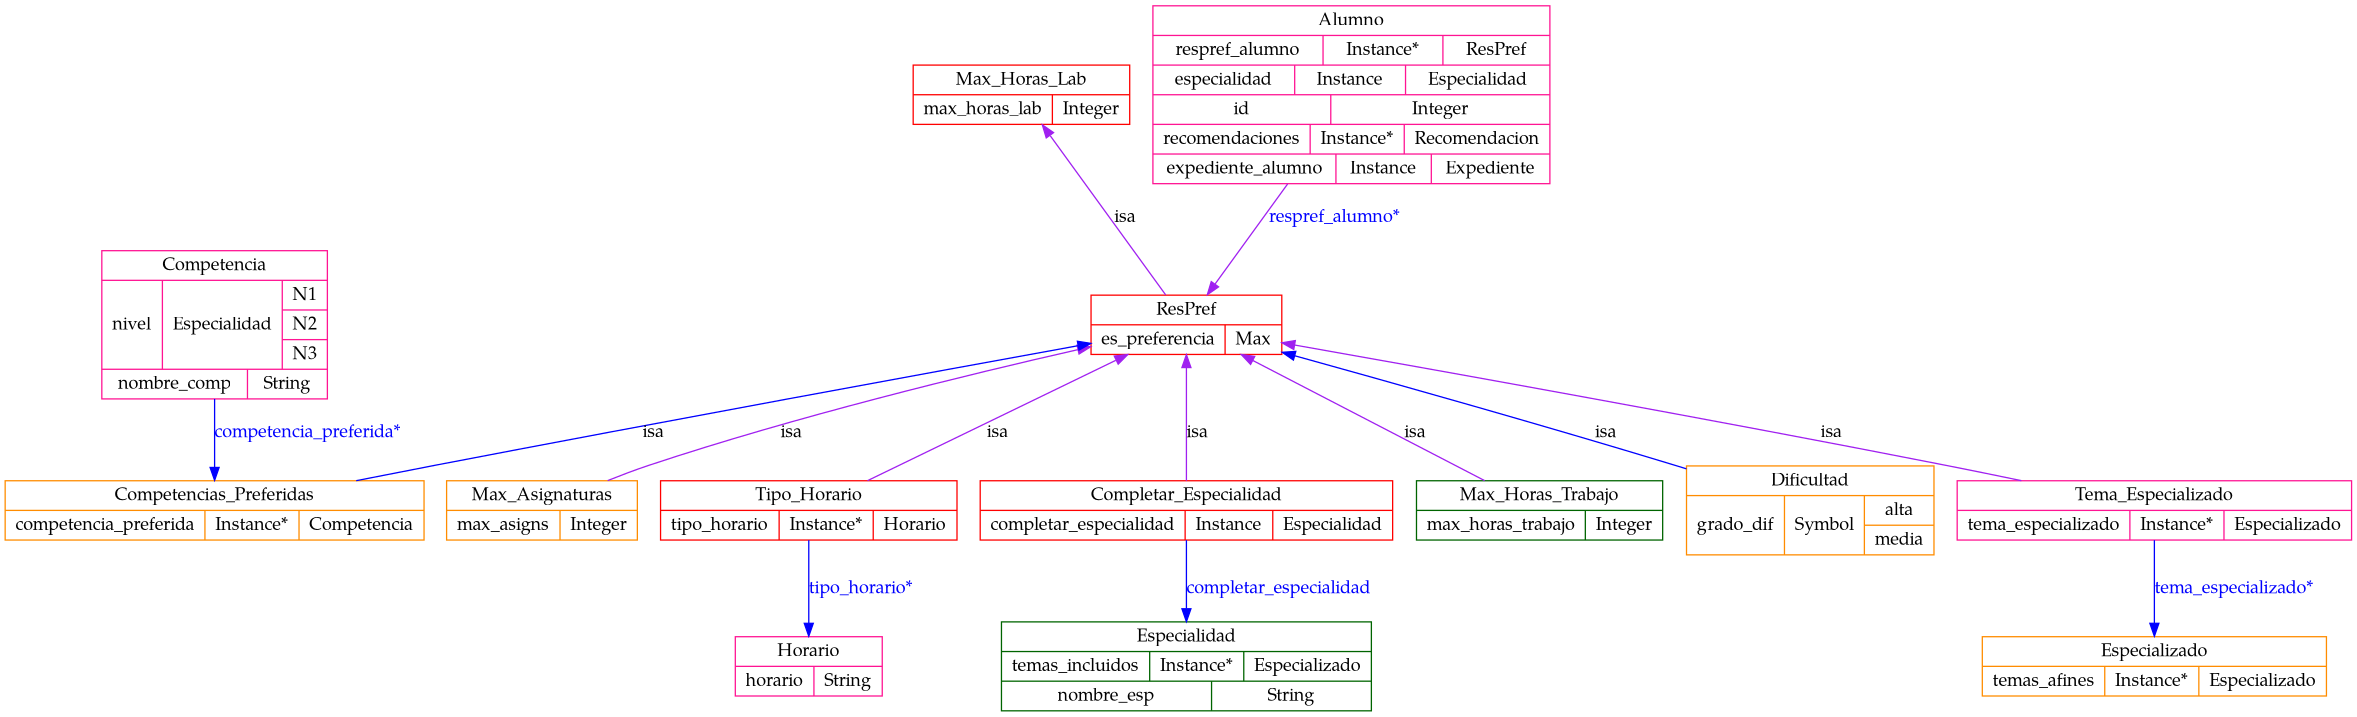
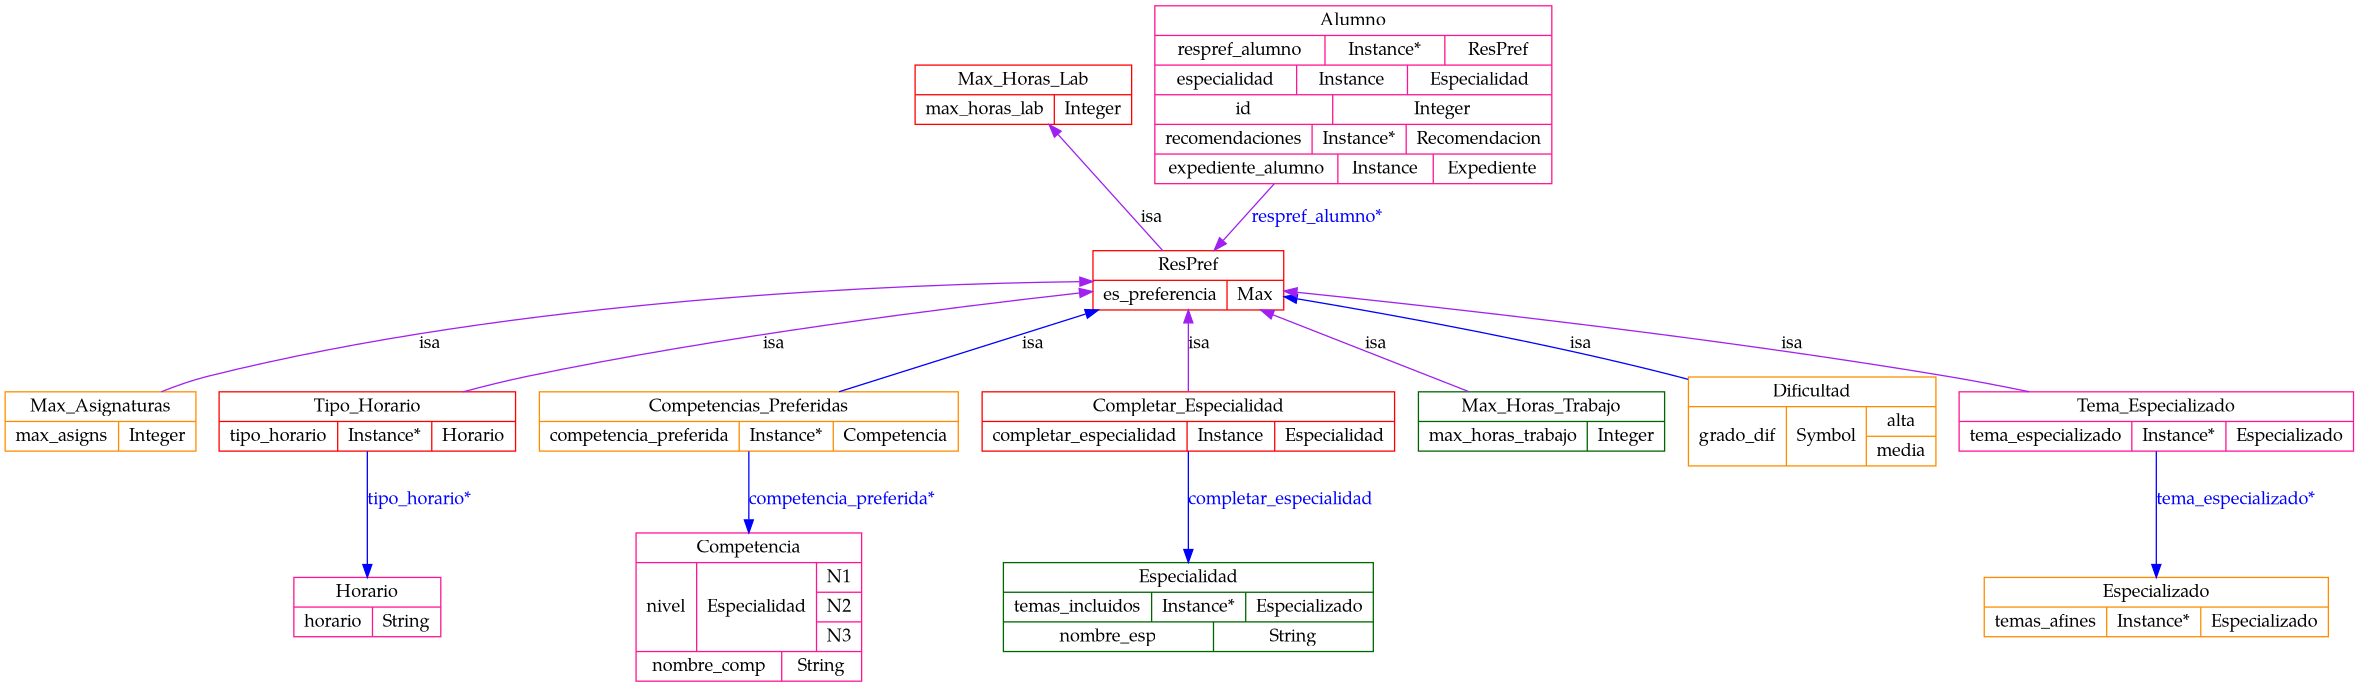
edge "Competencia" -> "Competencias_Preferidas": reversed
